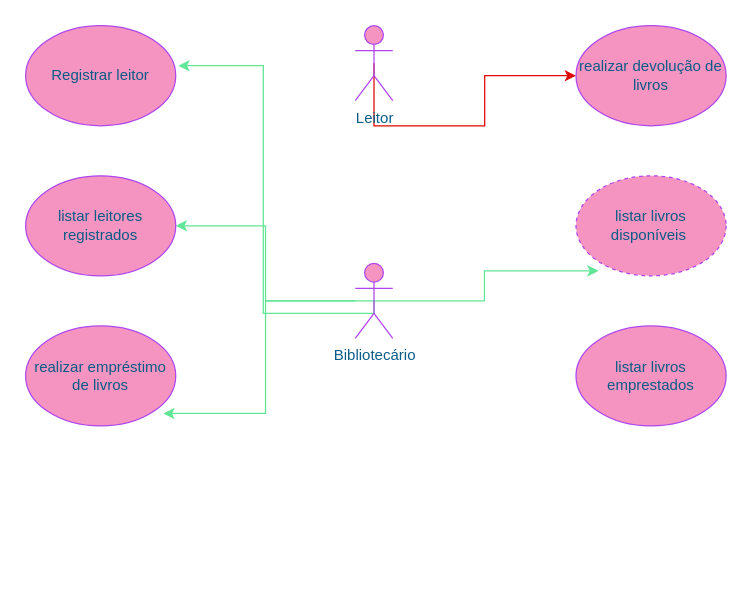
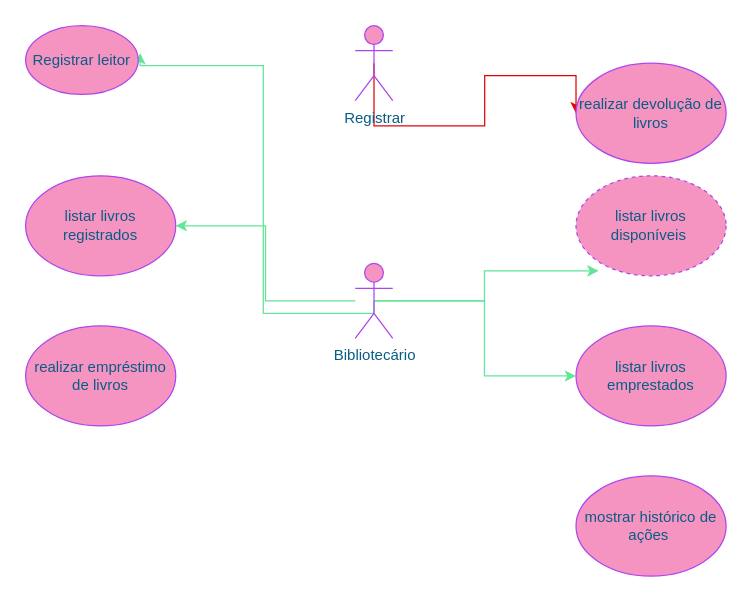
node "Registrar leitor": size 150x100 -> 113x69
node "realizar devolução de livros": moved (651, 76) -> (651, 113)
node "Leitor": label "Leitor" -> "Registrar"
node "listar leitores registrados": label "listar leitores registrados" -> "listar livros registrados"
edge "Bibliotecário" -> "realizar empréstimo de livros": now "Bibliotecário" -> "listar livros emprestados"
node "mostrar histórico de ações": added
